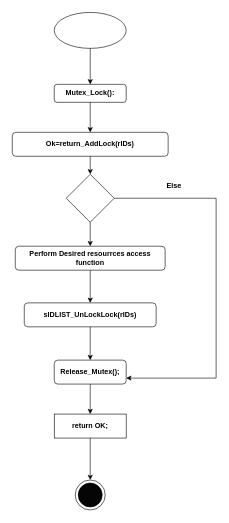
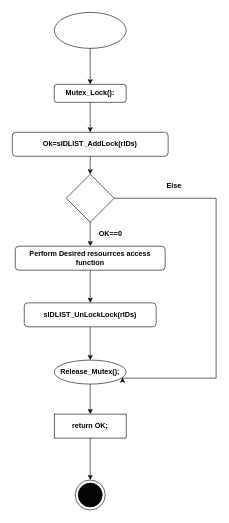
node "Ok=return_AddLock(rIDs)": label "Ok=return_AddLock(rIDs)" -> "Ok=sIDLIST_AddLock(rIDs)"
node "OK==0": added
node "Release_Mutex();": shape rounded rectangle -> ellipse
